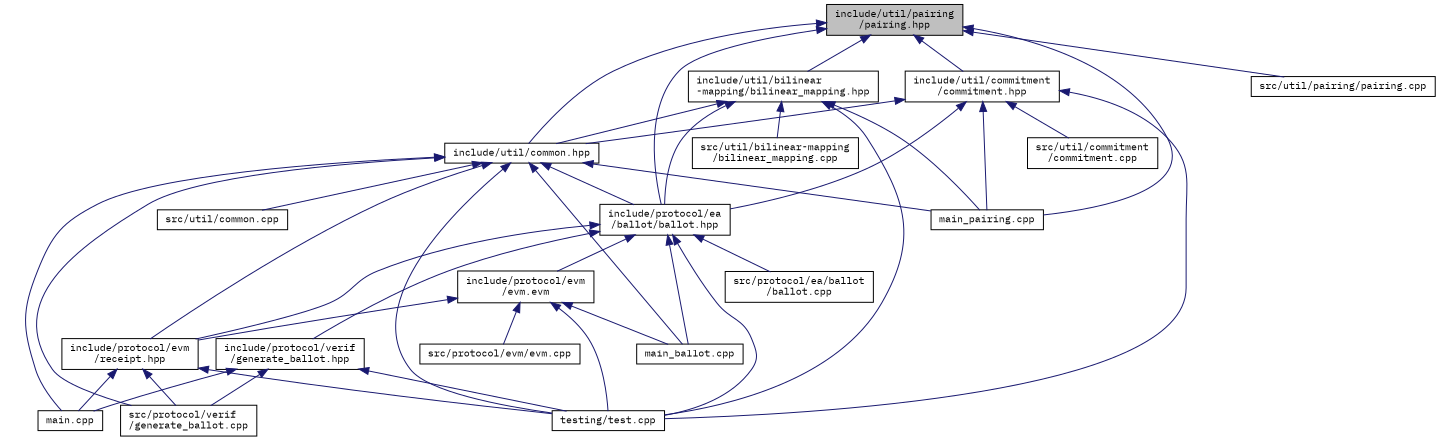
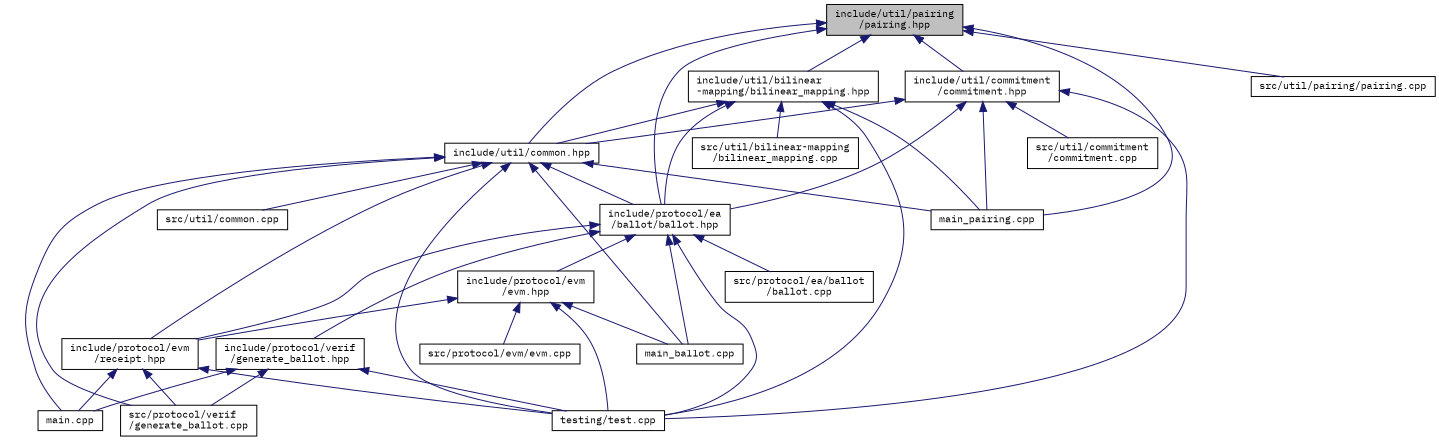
node "include/protocol/evm /evm.evm": label "include/protocol/evm /evm.evm" -> "include/protocol/evm /evm.hpp"
